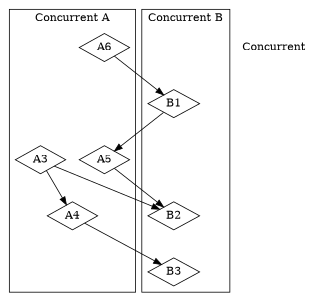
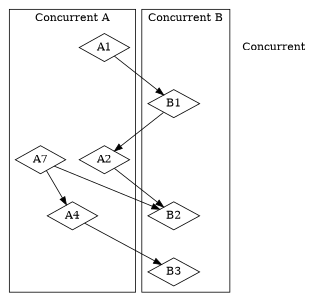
node "A6": label "A6" -> "A1"
node "A3": label "A3" -> "A7"
node "A5": label "A5" -> "A2"
